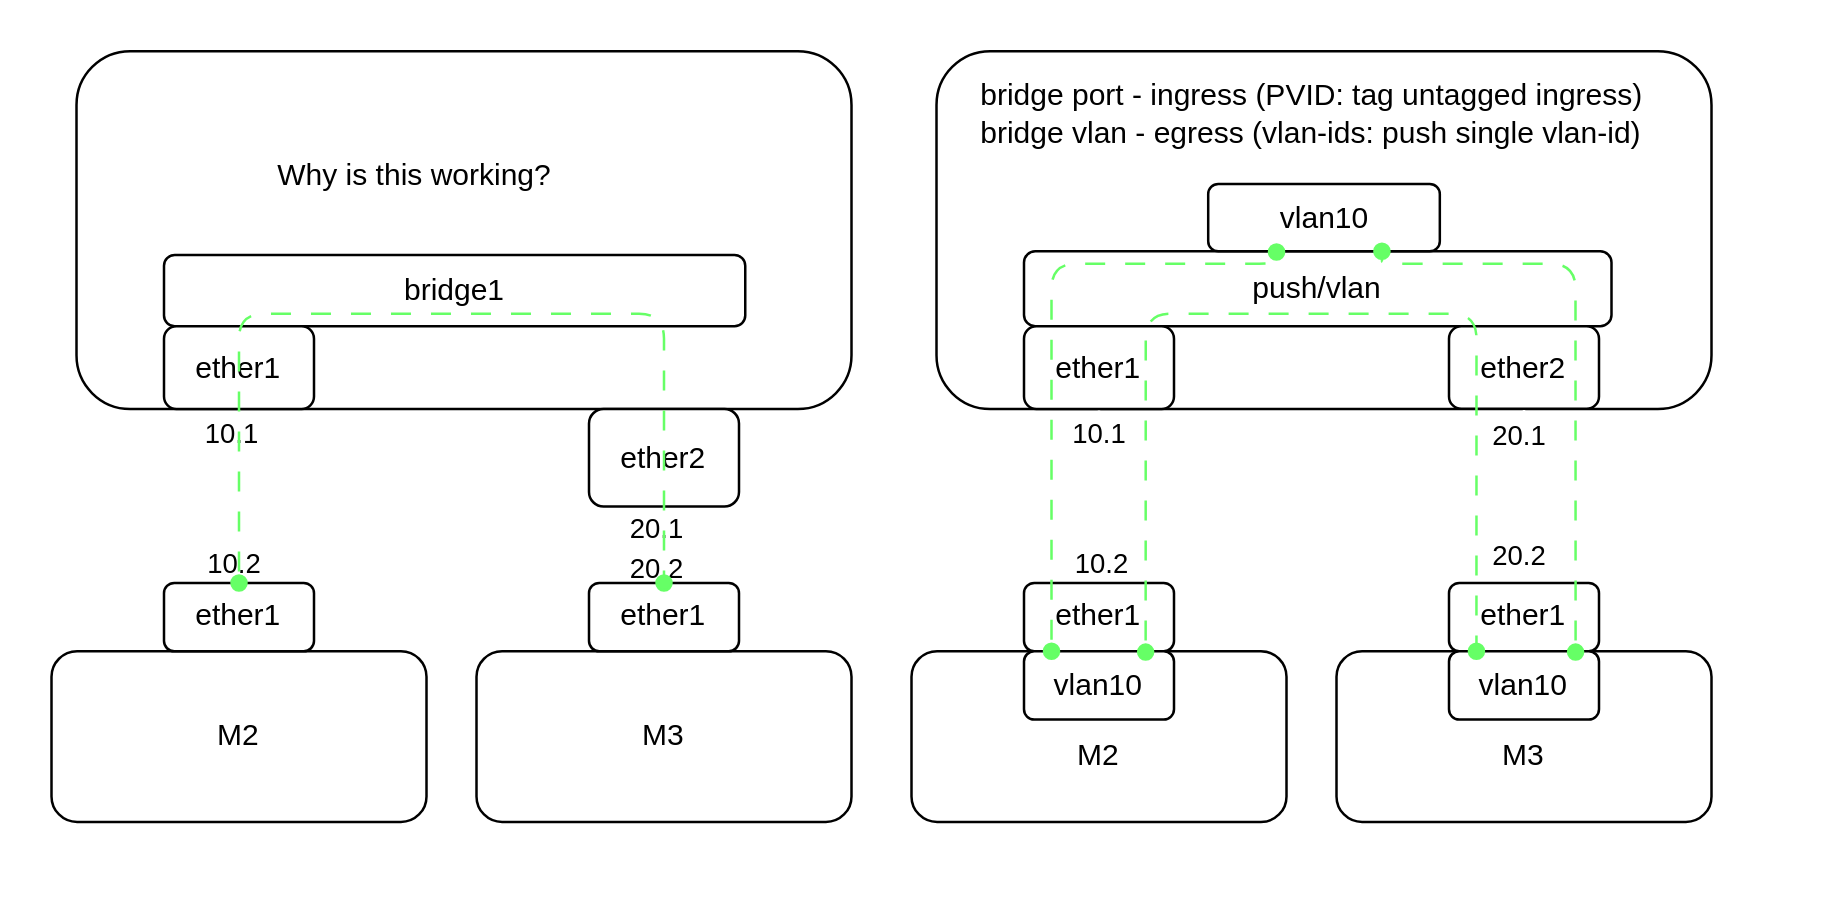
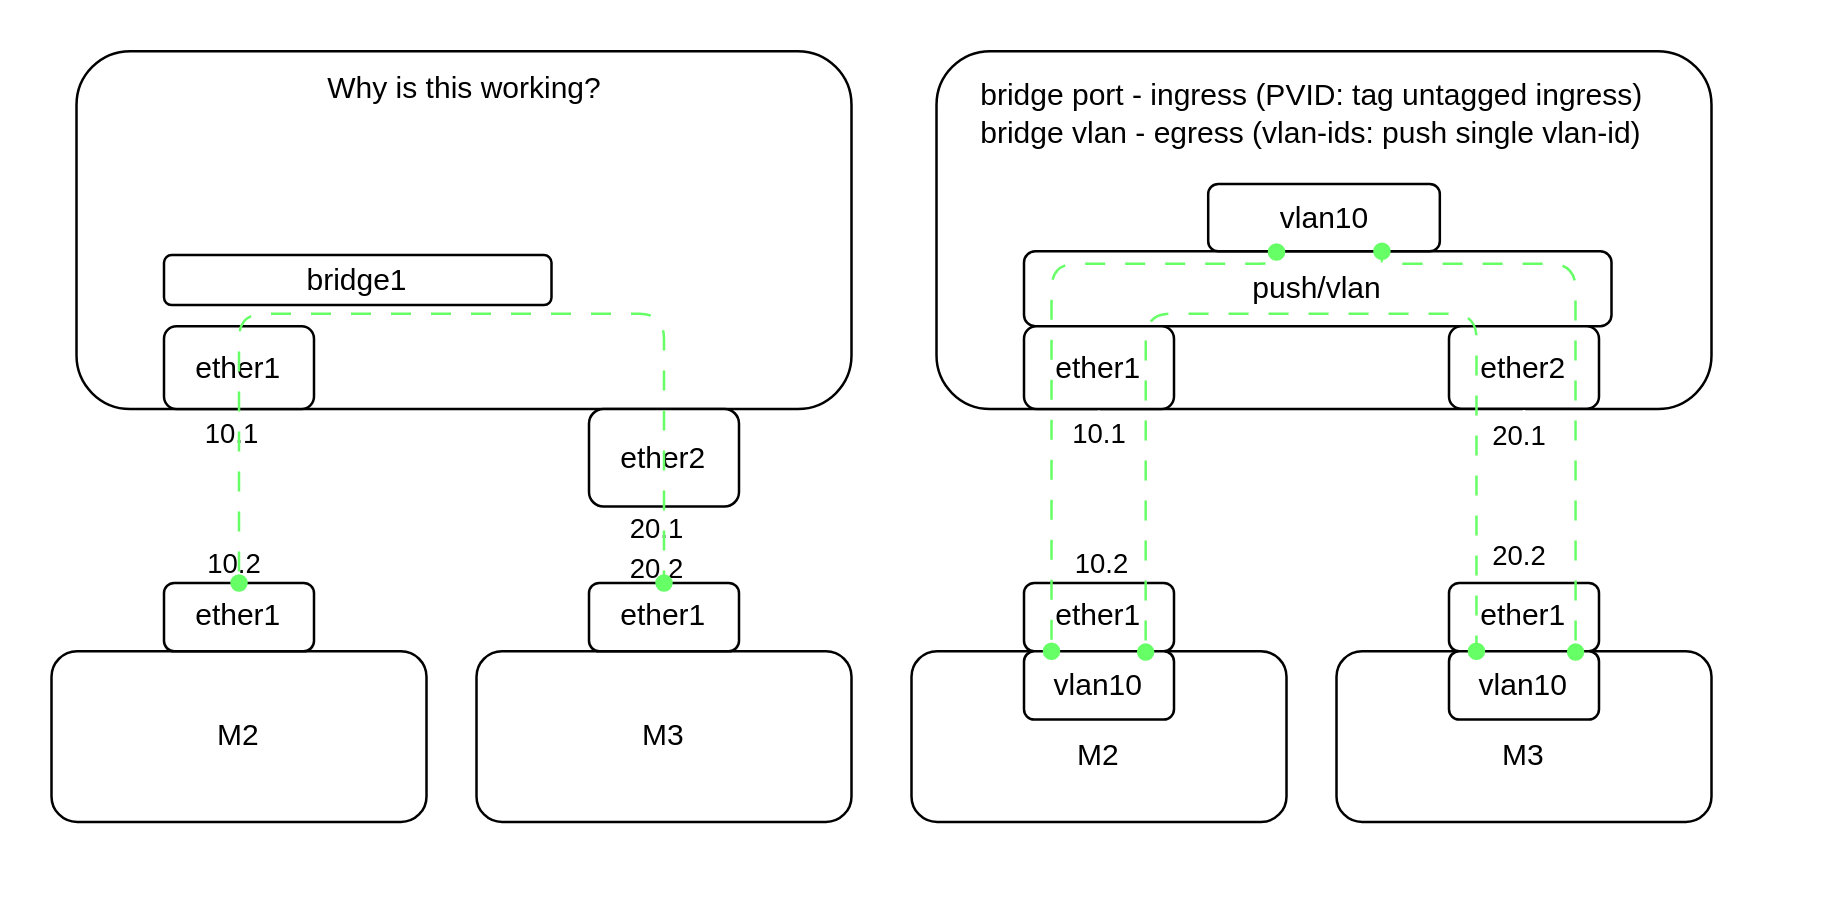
node "Why is this working?": moved (414, 176) -> (464, 89)
node "bridge1": size 581x71 -> 388x50
